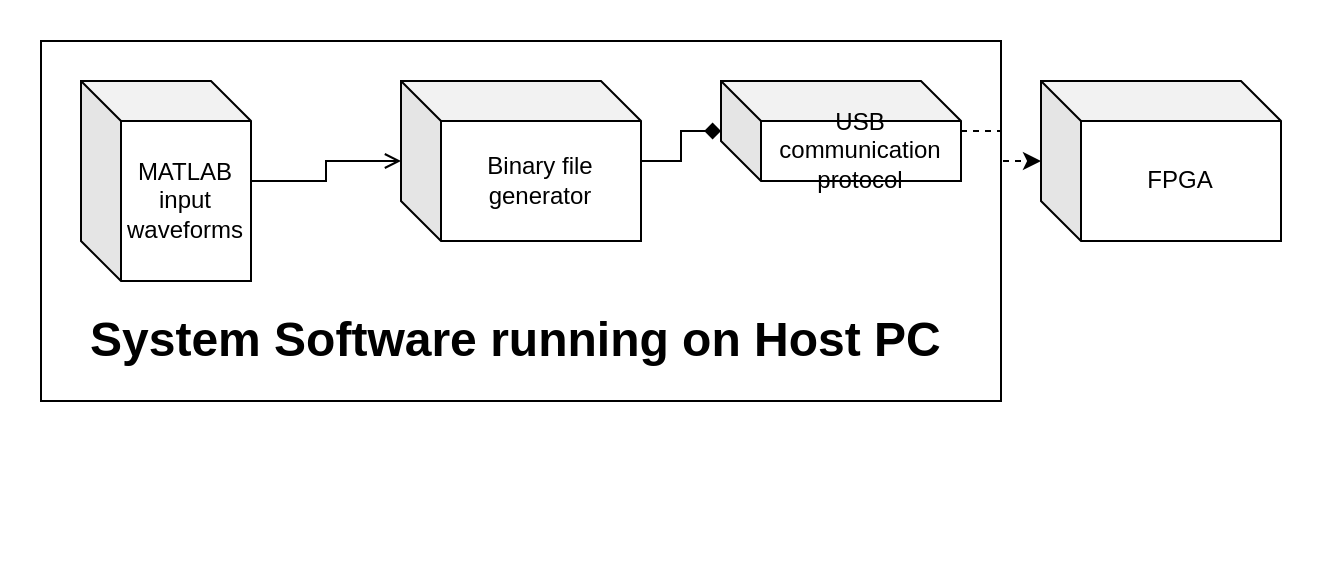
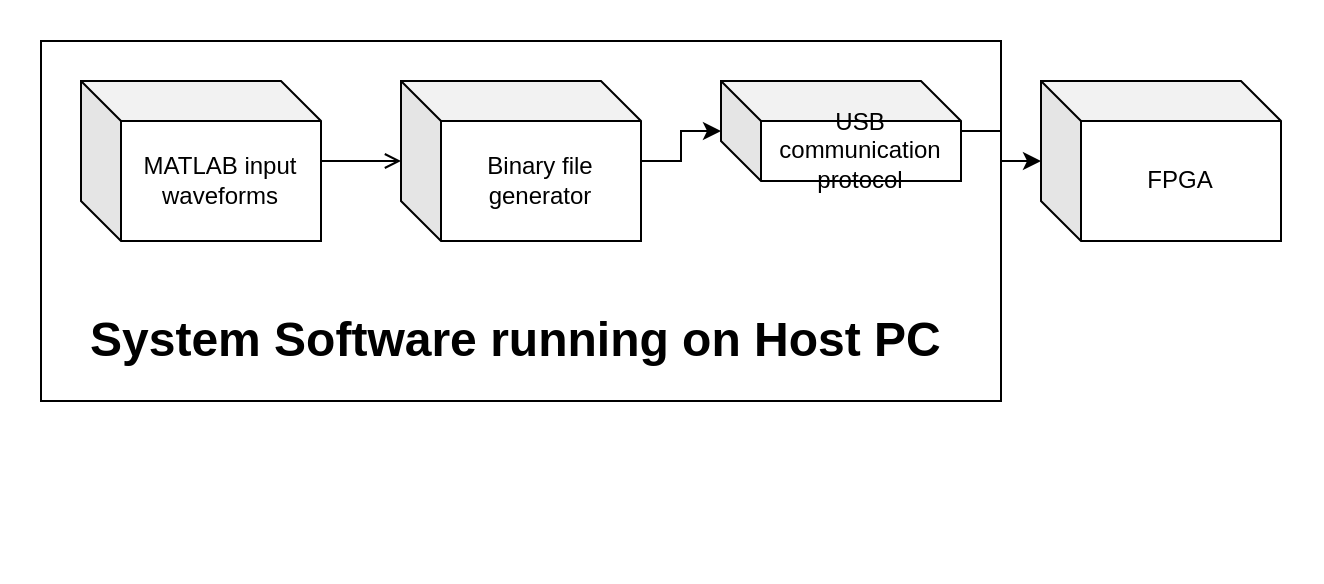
edge "Binary file generator" -> "USB communication protocol": arrowhead diamond -> classic
edge "USB communication protocol" -> "FPGA": style dashed -> solid
node "MATLAB input waveforms": size 170x200 -> 240x160
